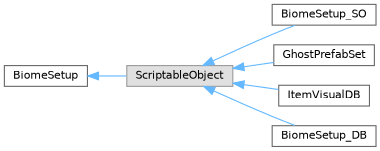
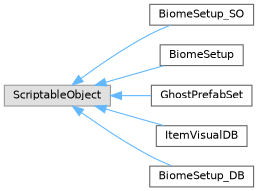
edge "ScriptableObject" -> "BiomeSetup": reversed
